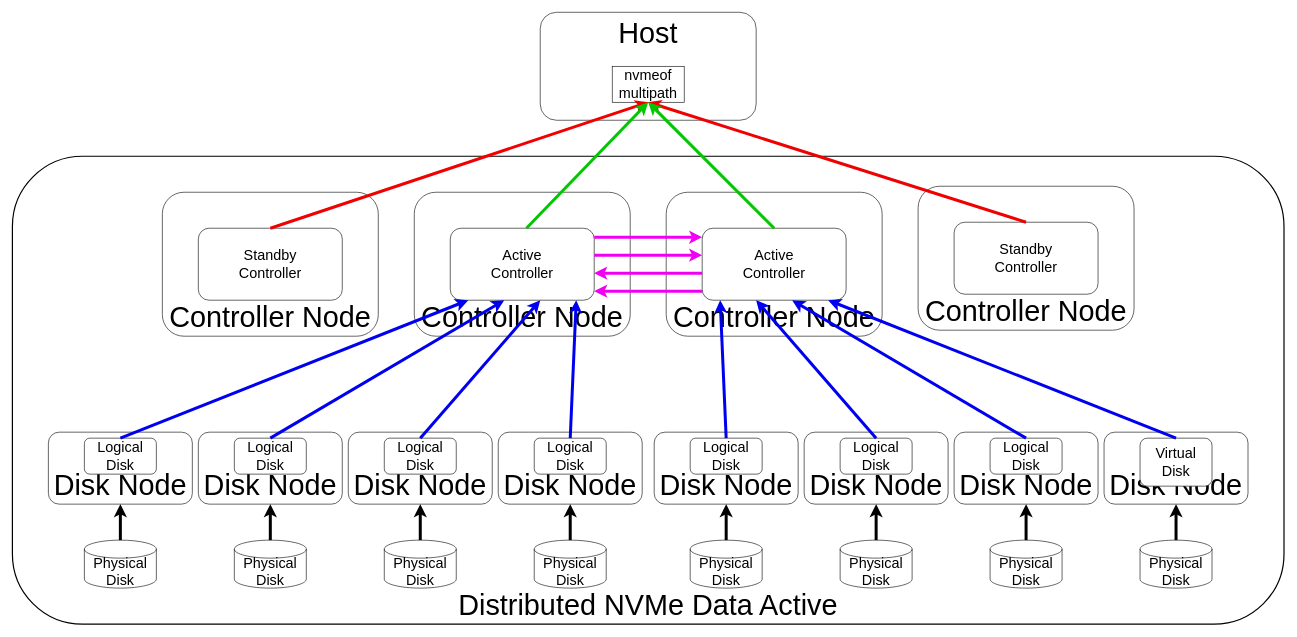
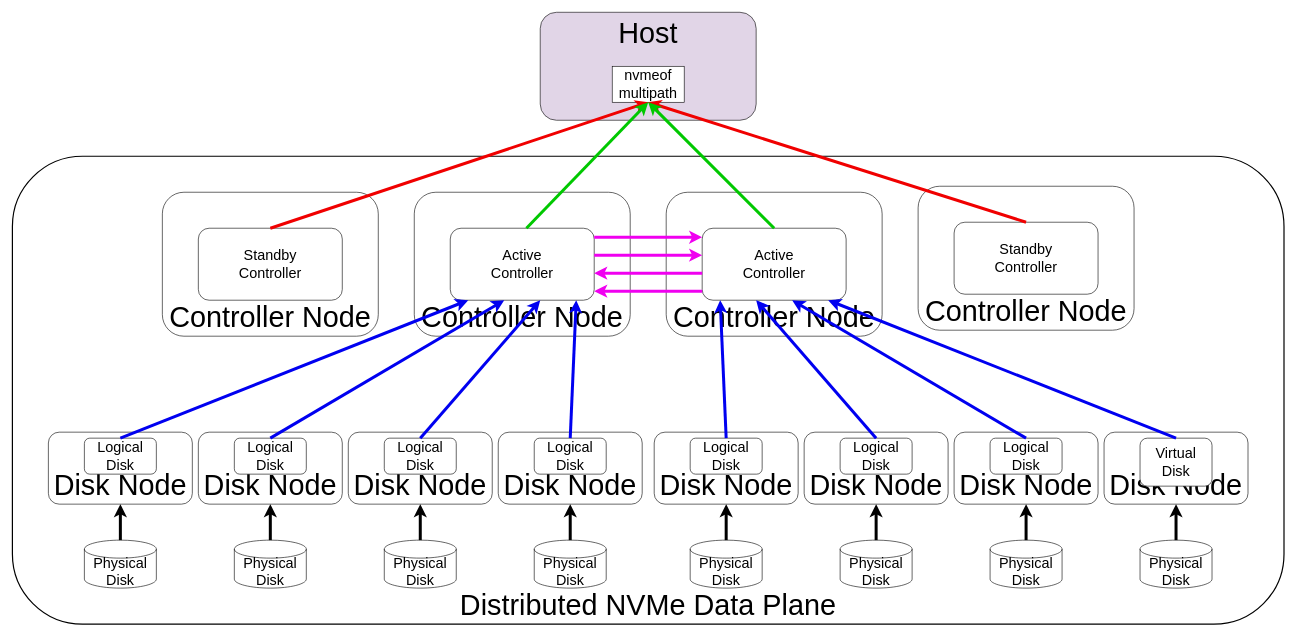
node "Host": fillcolor #ffffff -> #e1d5e7
node "Distributed NVMe Data Active": label "Distributed NVMe Data Active" -> "Distributed NVMe Data Plane"
